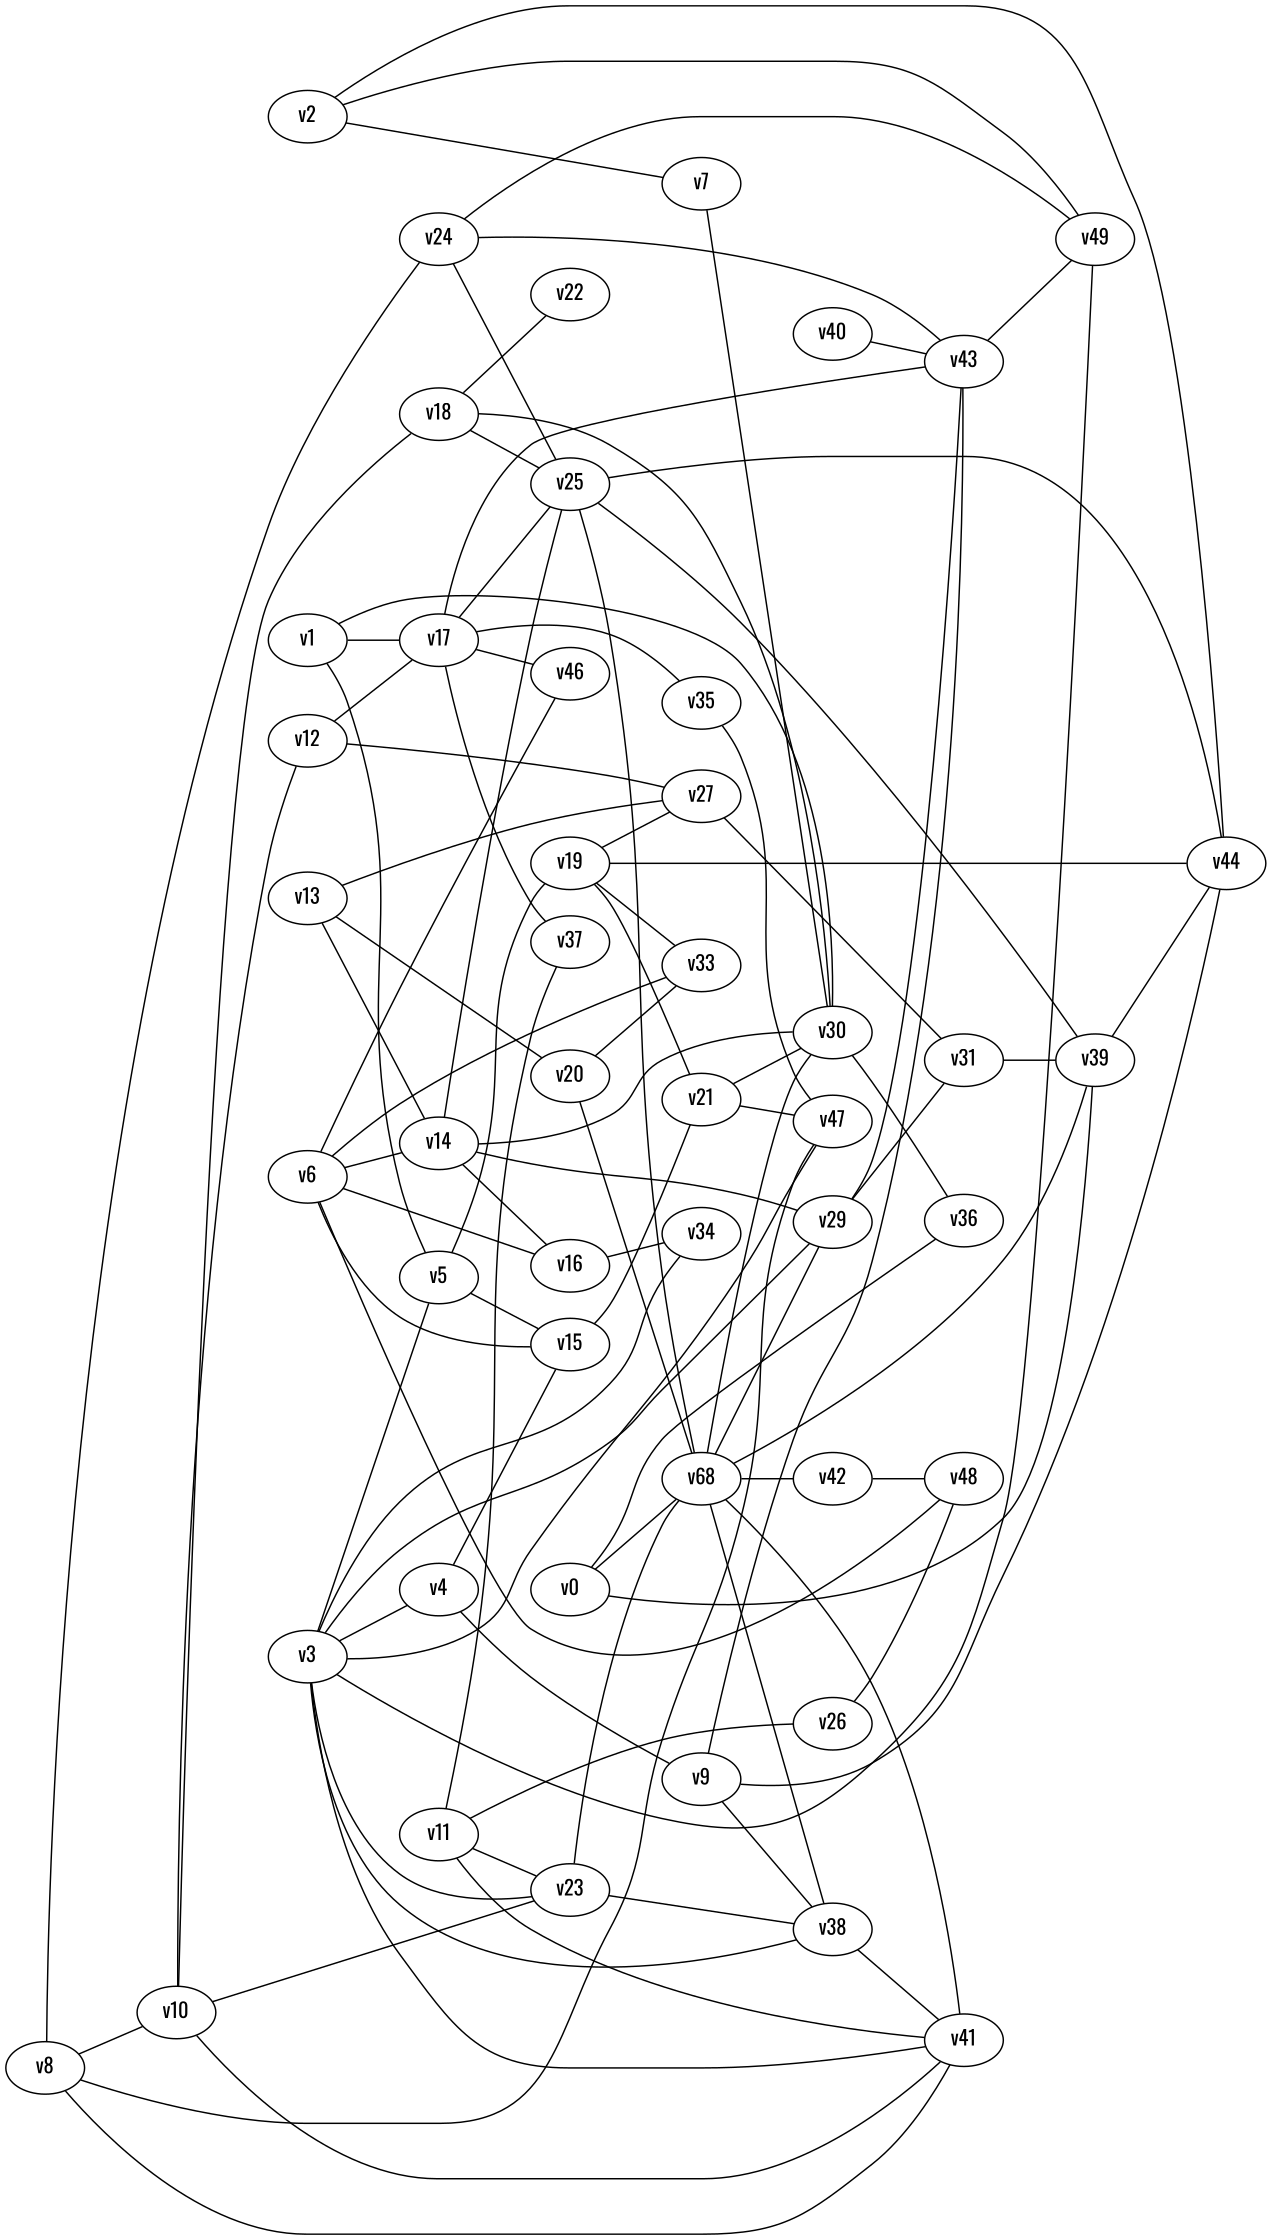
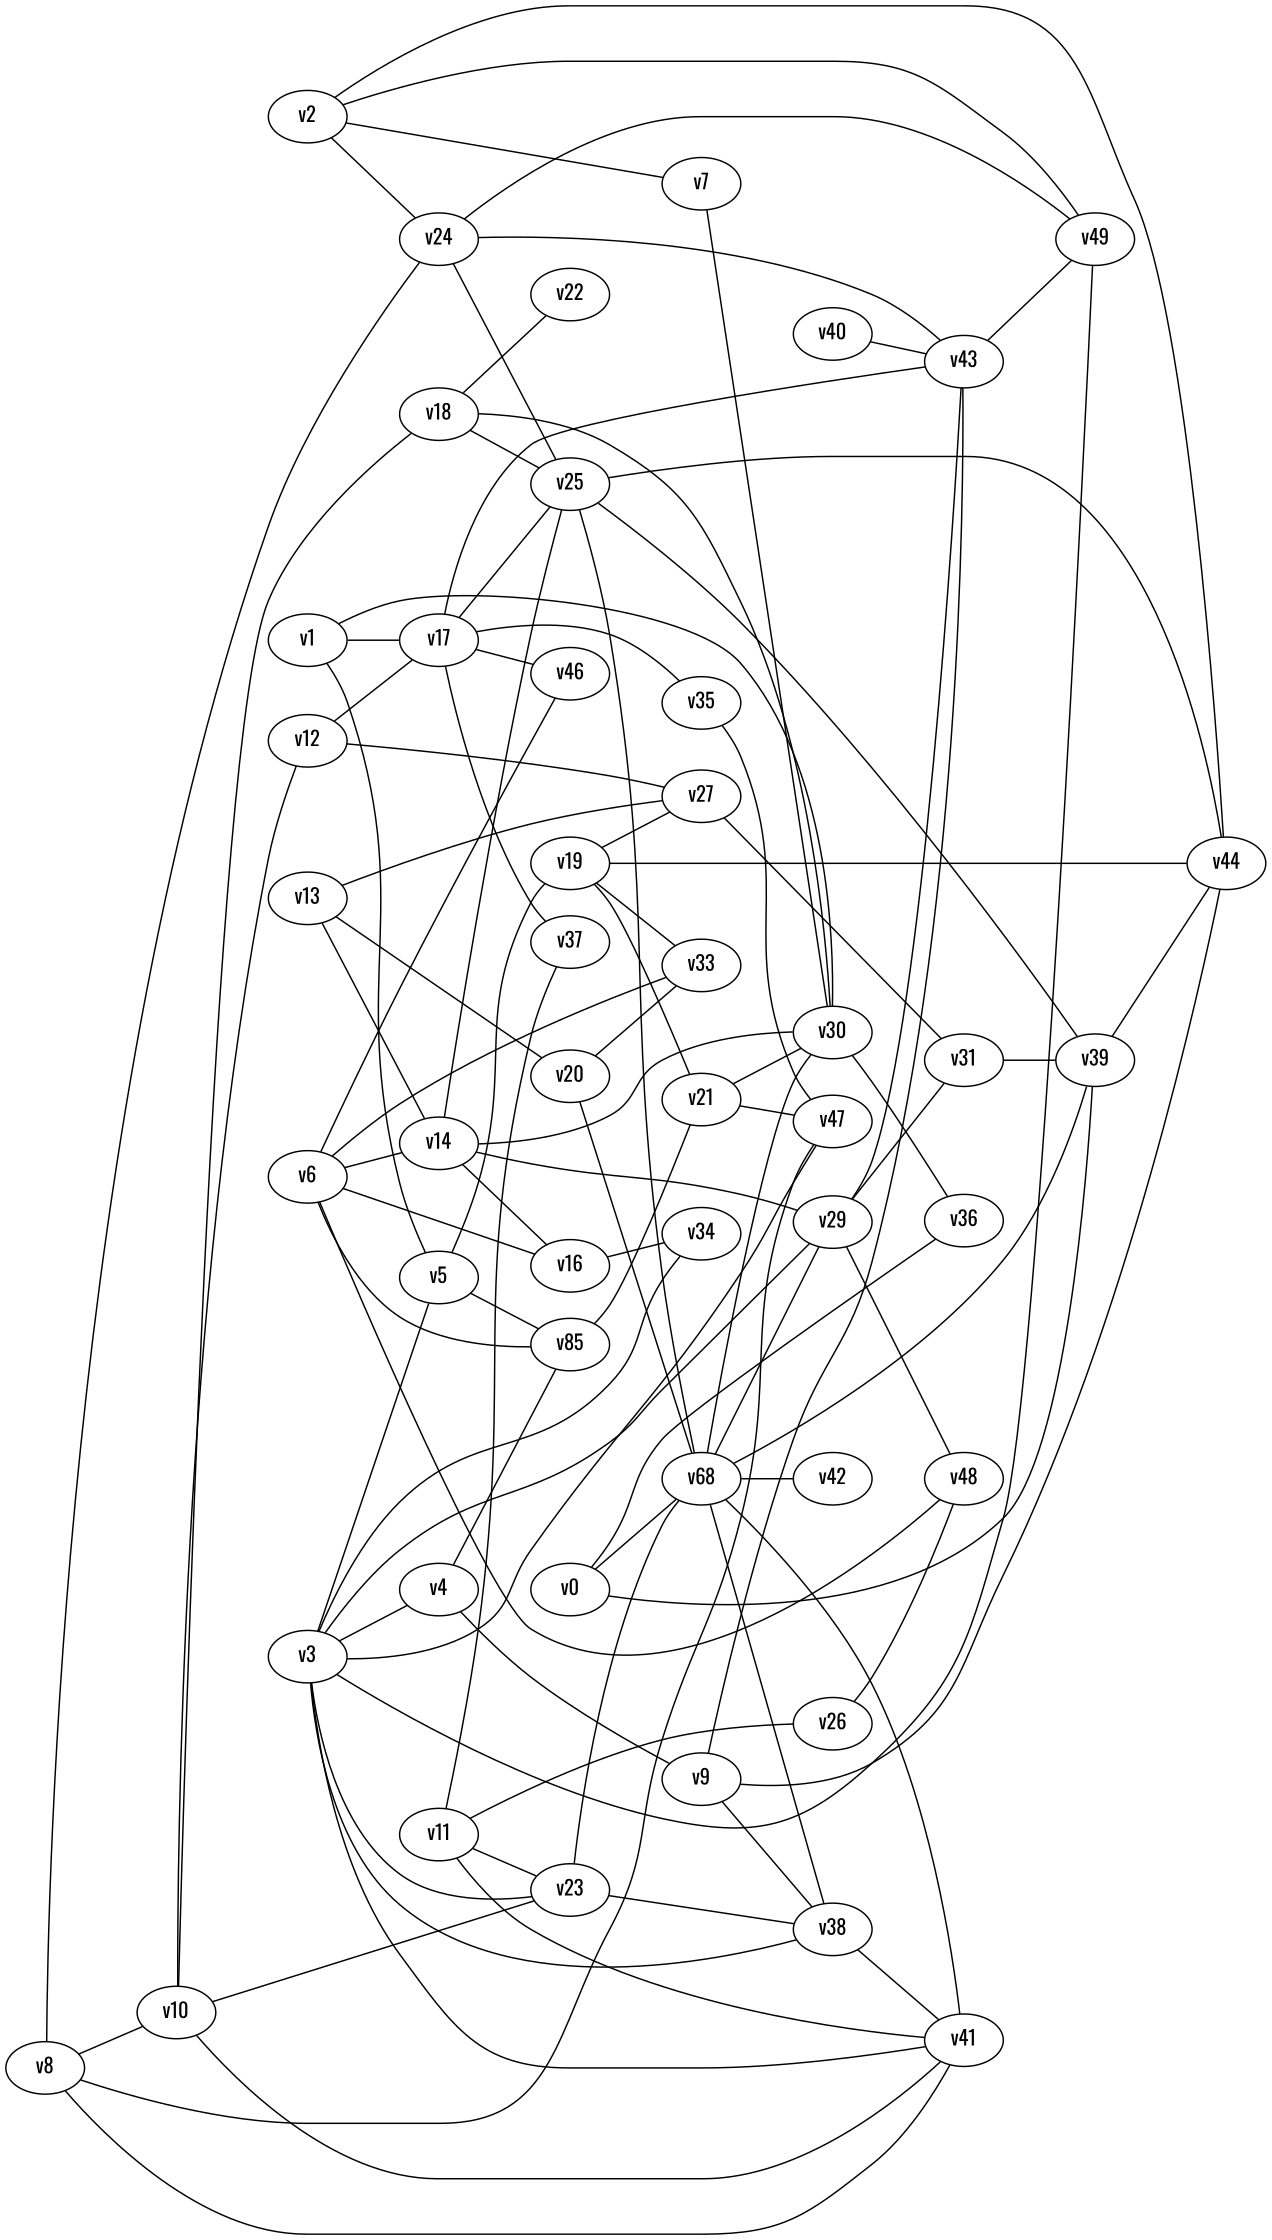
edge "v2" -- "v24": added
node "v15": label "v15" -> "v85"
edge "v42" -- "v48": now "v29" -- "v48"
